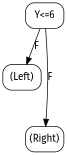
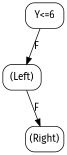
edge "Y<=6" -> "(Right)": now "(Left)" -> "(Right)"
